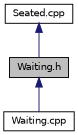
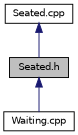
node "Waiting.h": label "Waiting.h" -> "Seated.h"
